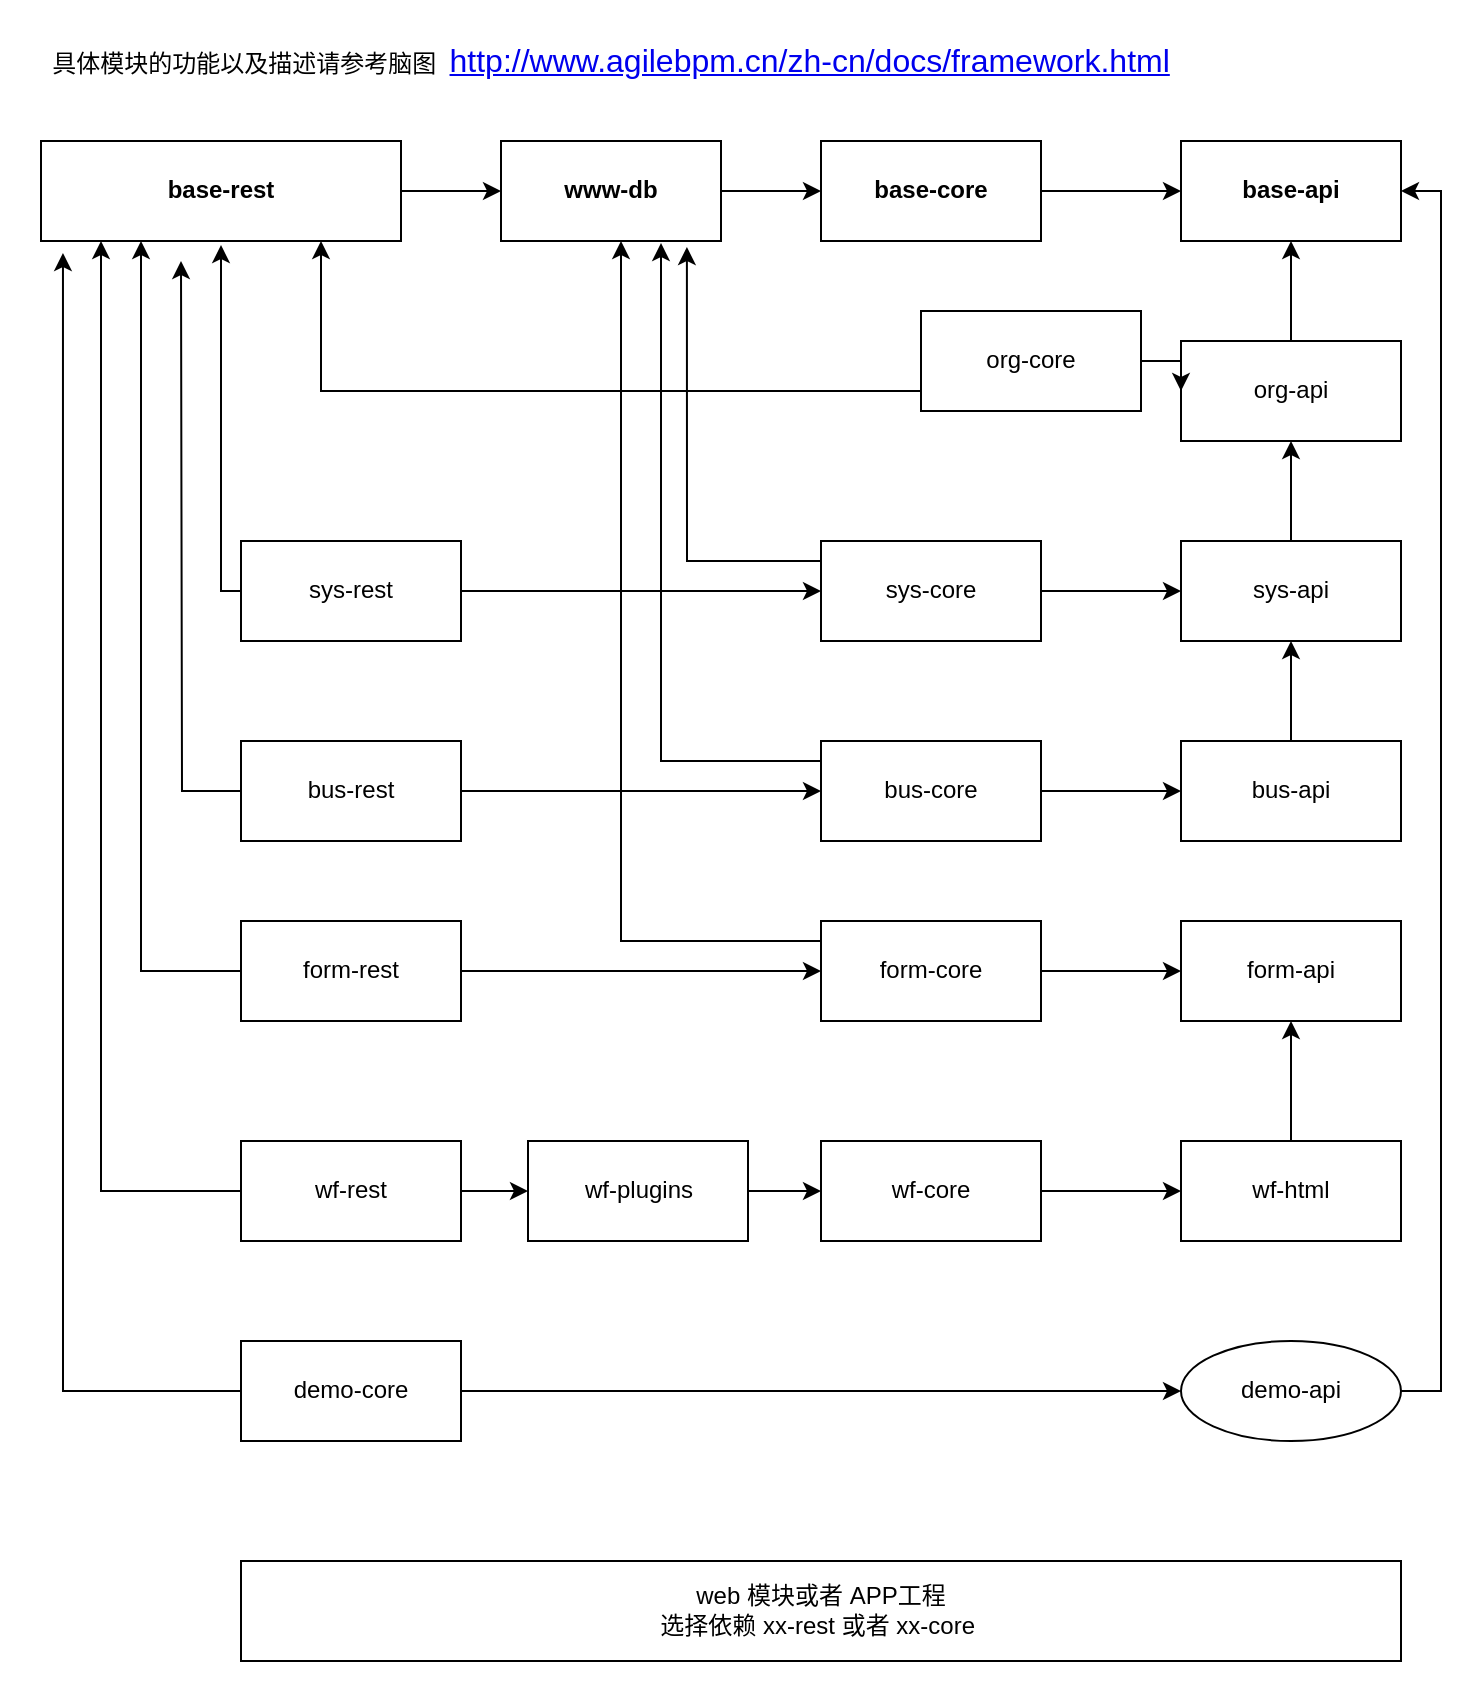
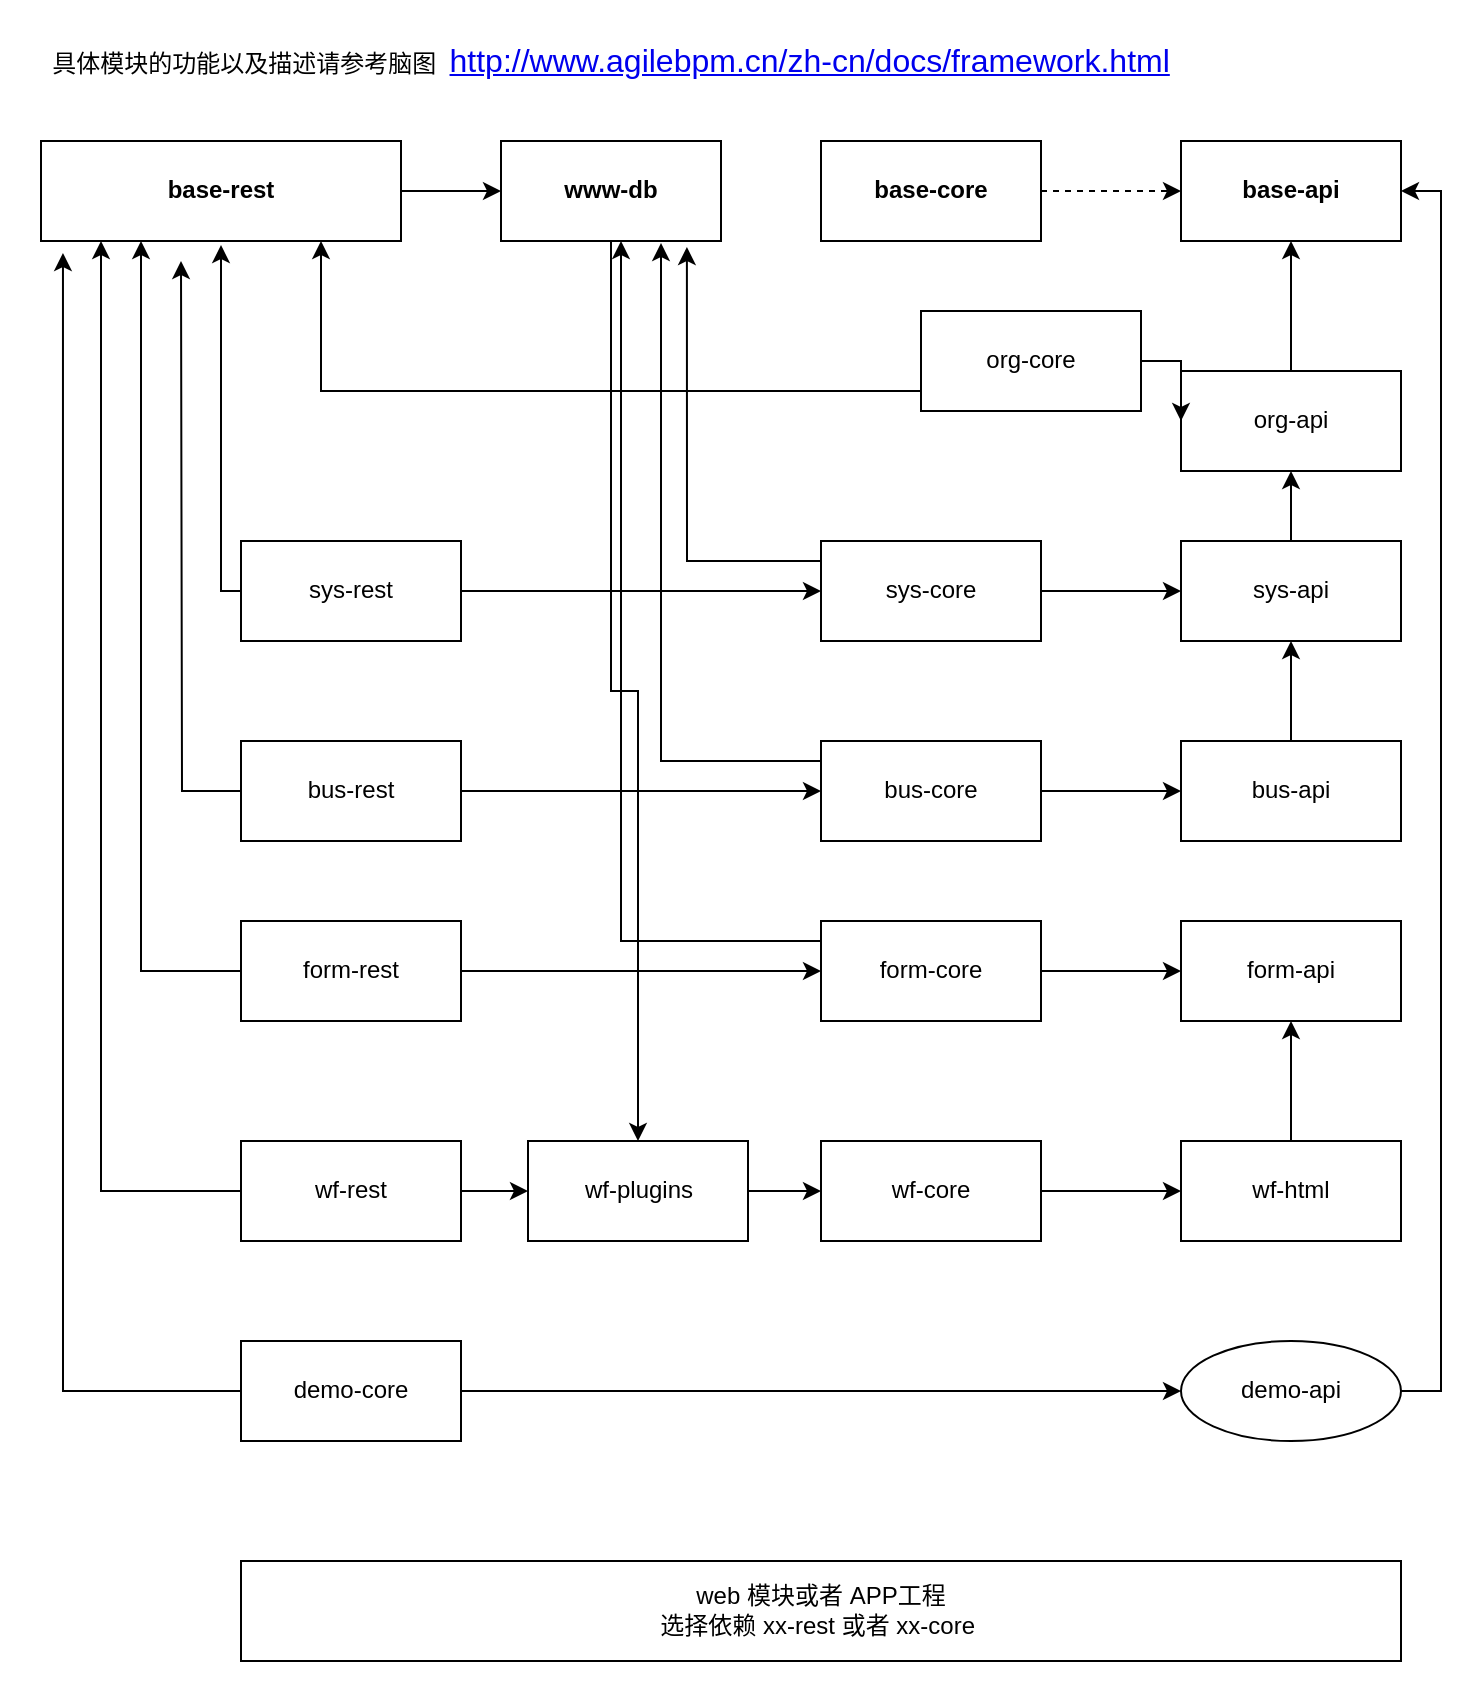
edge "www-db" -> "base-core": now "www-db" -> "wf-plugins"
edge "base-core" -> "base-api": style solid -> dashed
node "org-api": moved (1291, 391) -> (1291, 421)
